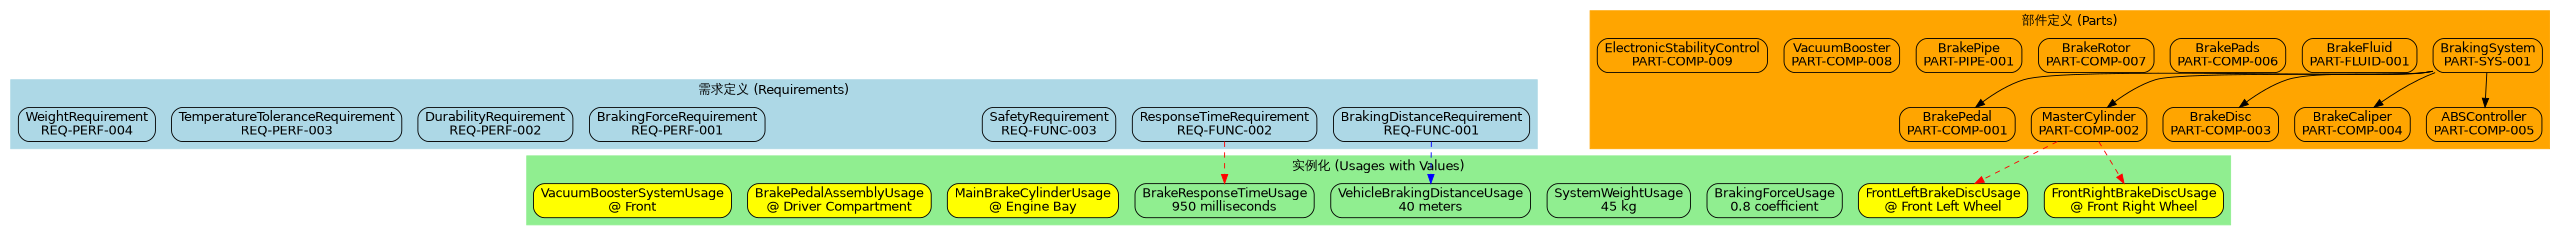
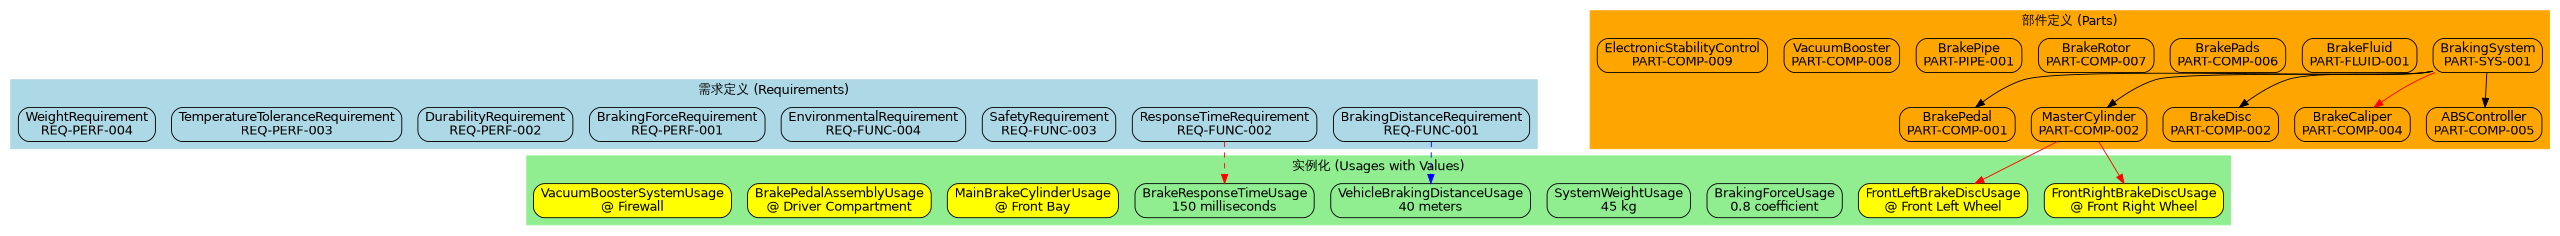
edge "BrakingSystem PART-SYS-001" -> "BrakeCaliper PART-COMP-004": color black -> red
node "EnvironmentalRequirement REQ-FUNC-004": added
node "BrakeDisc PART-COMP-003": label "BrakeDisc PART-COMP-003" -> "BrakeDisc PART-COMP-002"
edge "MasterCylinder PART-COMP-002" -> "FrontLeftBrakeDiscUsage @ Front Left Wheel": style dashed -> solid
edge "MasterCylinder PART-COMP-002" -> "FrontRightBrakeDiscUsage @ Front Right Wheel": style dashed -> solid
node "VacuumBoosterSystemUsage @ Front": label "VacuumBoosterSystemUsage @ Front" -> "VacuumBoosterSystemUsage @ Firewall"
node "MainBrakeCylinderUsage @ Engine Bay": label "MainBrakeCylinderUsage @ Engine Bay" -> "MainBrakeCylinderUsage @ Front Bay"
node "BrakeResponseTimeUsage 950 milliseconds": label "BrakeResponseTimeUsage 950 milliseconds" -> "BrakeResponseTimeUsage 150 milliseconds"
